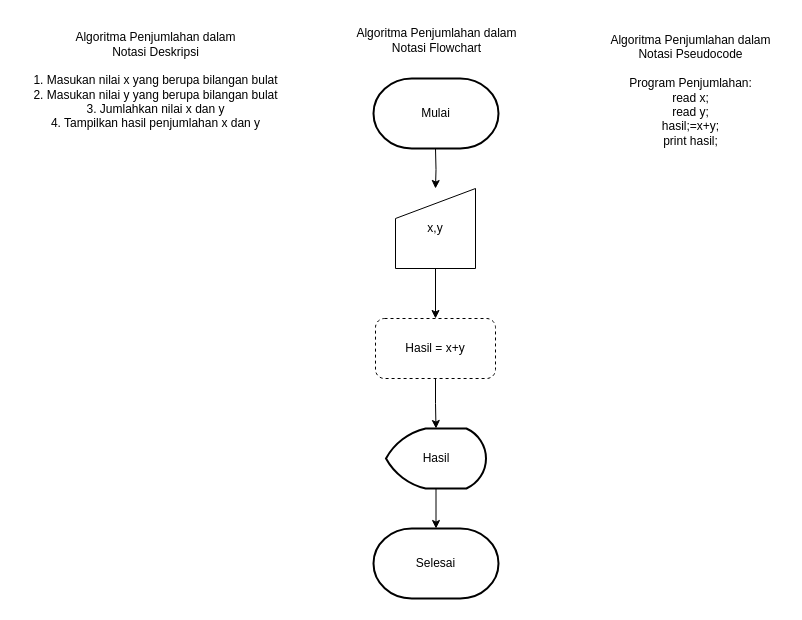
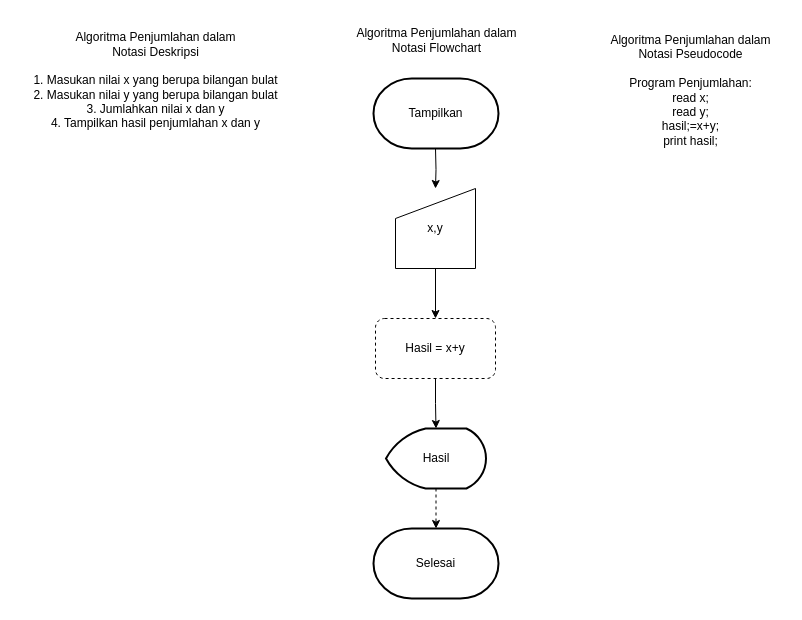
node "Mulai": label "Mulai" -> "Tampilkan"
edge "Hasil" -> "Selesai": style solid -> dashed
